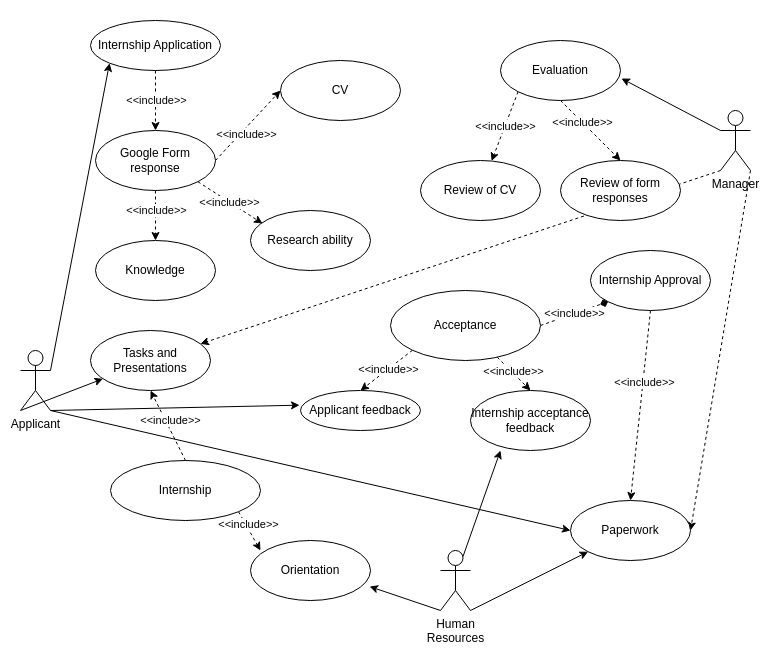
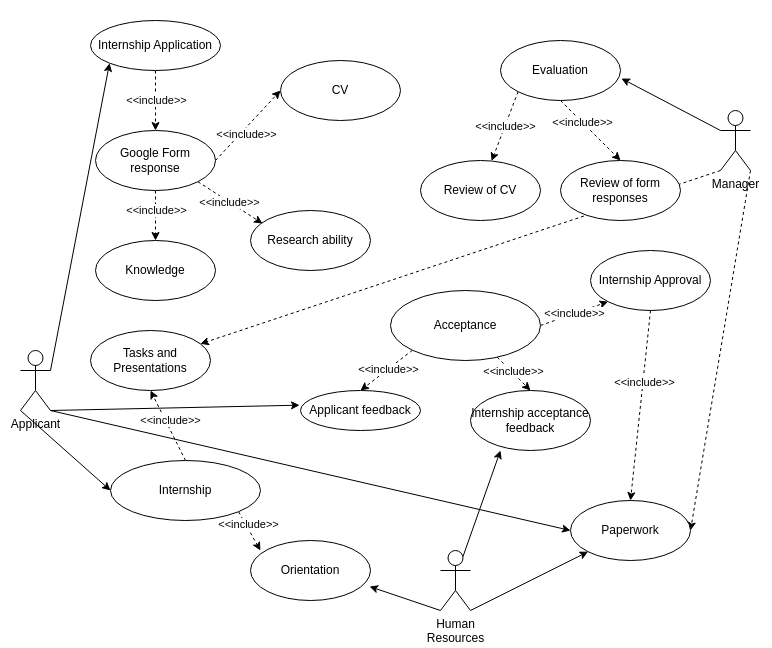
edge "Acceptance" -> "Internship Approval": arrowhead diamond -> classic
edge "Applicant" -> "Tasks and Presentations": now "Applicant" -> "Internship"
